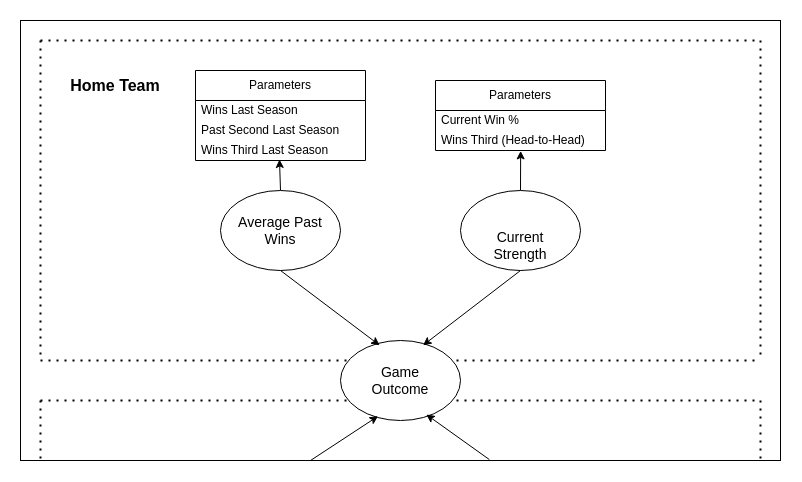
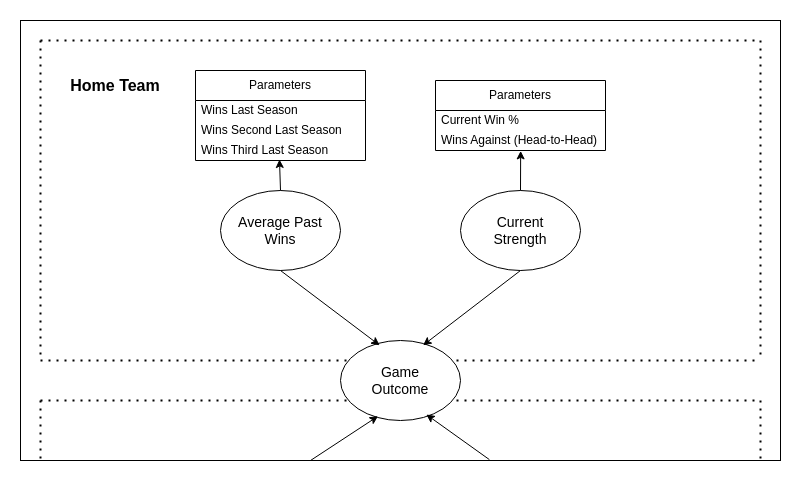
node "Past Second Last Season": label "Past Second Last Season" -> "Wins Second Last Season"
node "Wins Third (Head-to-Head)": label "Wins Third (Head-to-Head)" -> "Wins Against (Head-to-Head)"
node "Current Strength": moved (521, 246) -> (521, 231)
